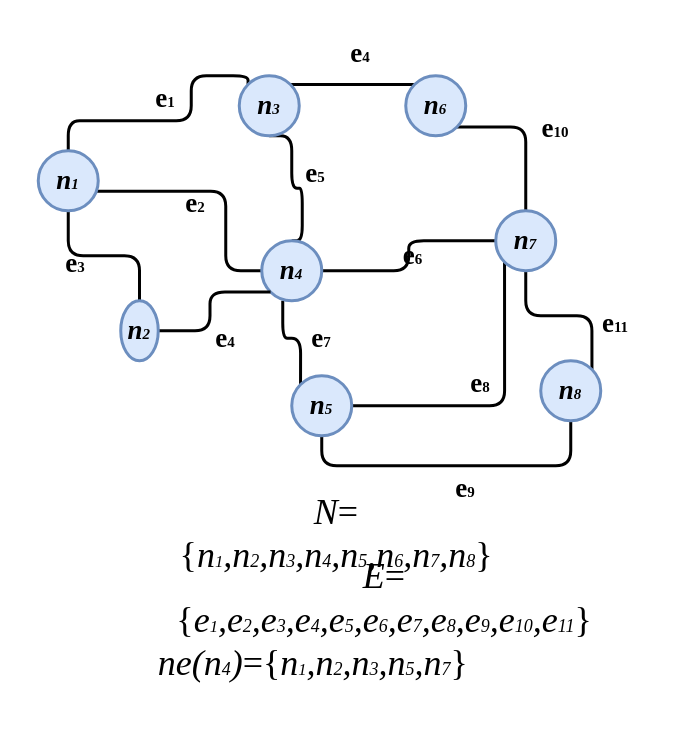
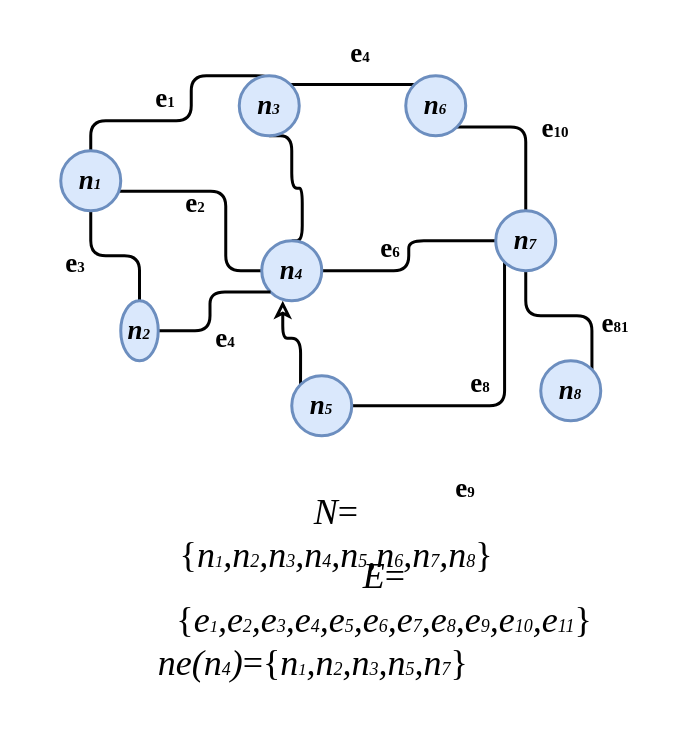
node "e5": removed
node "n1": moved (68, 181) -> (91, 181)
node "e6": moved (413, 256) -> (391, 248)
edge "n4" -- "n5": arrowhead none -> classic
node "e11": label "e11" -> "e81"
node "e7": removed
edge "n8" -- "n5": removed
